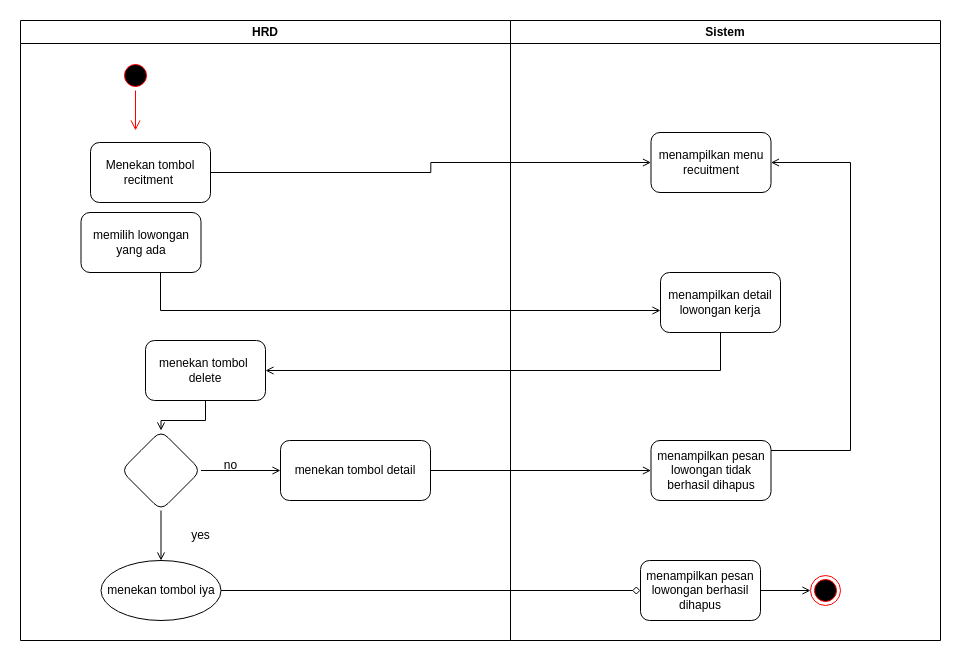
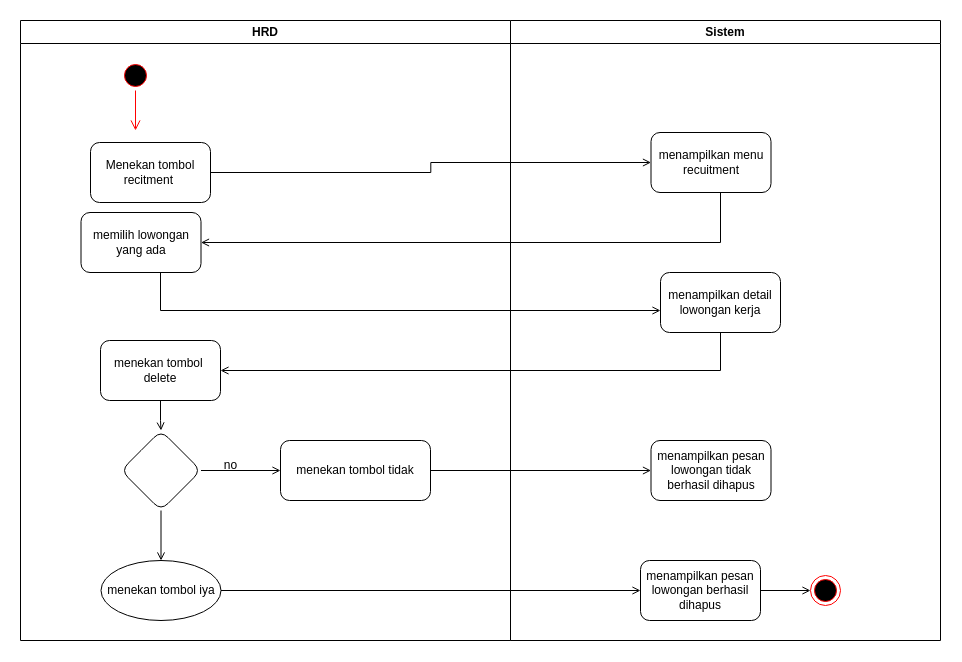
edge "menampilkan menu recuitment" -> "memilih lowongan yang ada": added
edge "menampilkan pesan lowongan tidak berhasil dihapus" -> "menampilkan menu recuitment": removed
node "menekan tombol delete": moved (206, 371) -> (161, 371)
node "menekan tombol detail": label "menekan tombol detail" -> "menekan tombol tidak"
node "yes": removed
edge "menekan tombol iya" -> "menampilkan pesan lowongan berhasil dihapus": arrowhead diamond -> open
